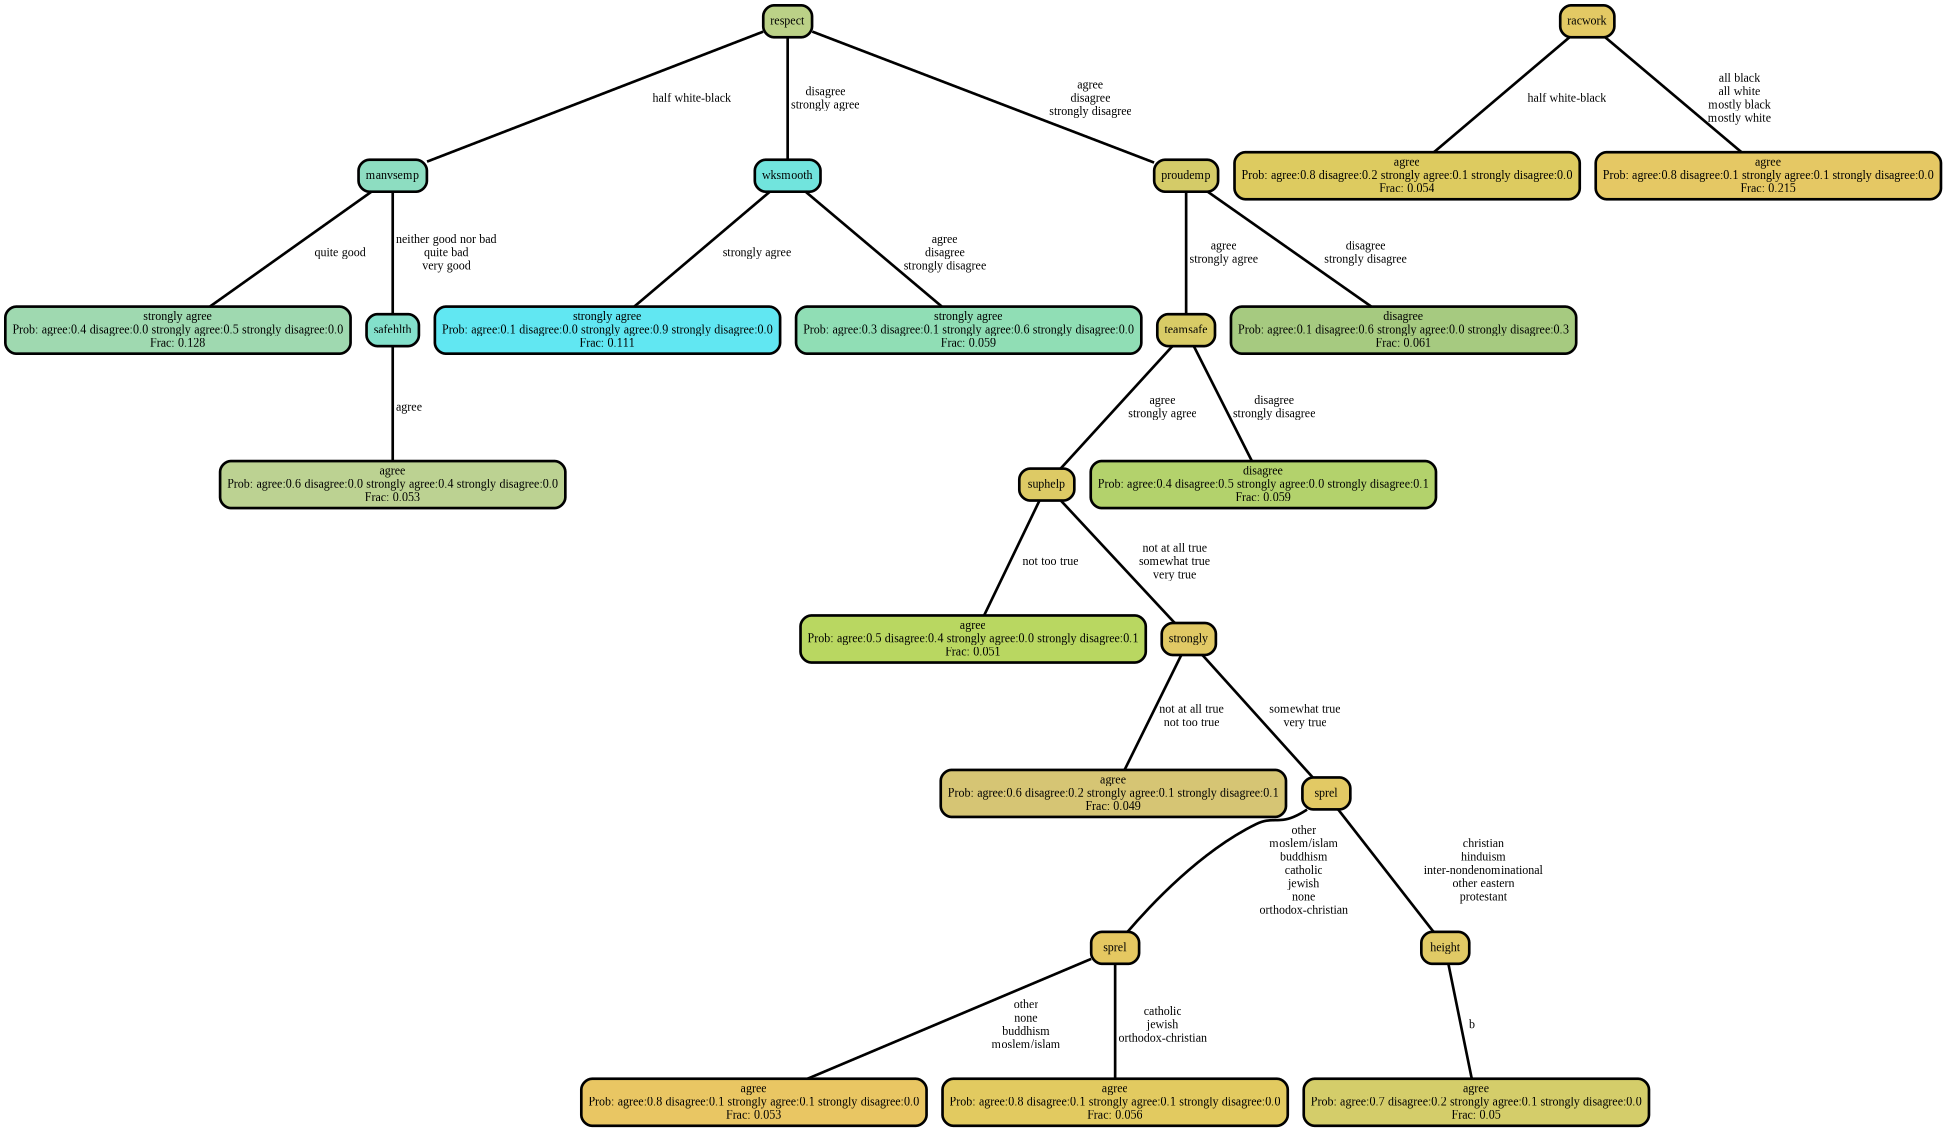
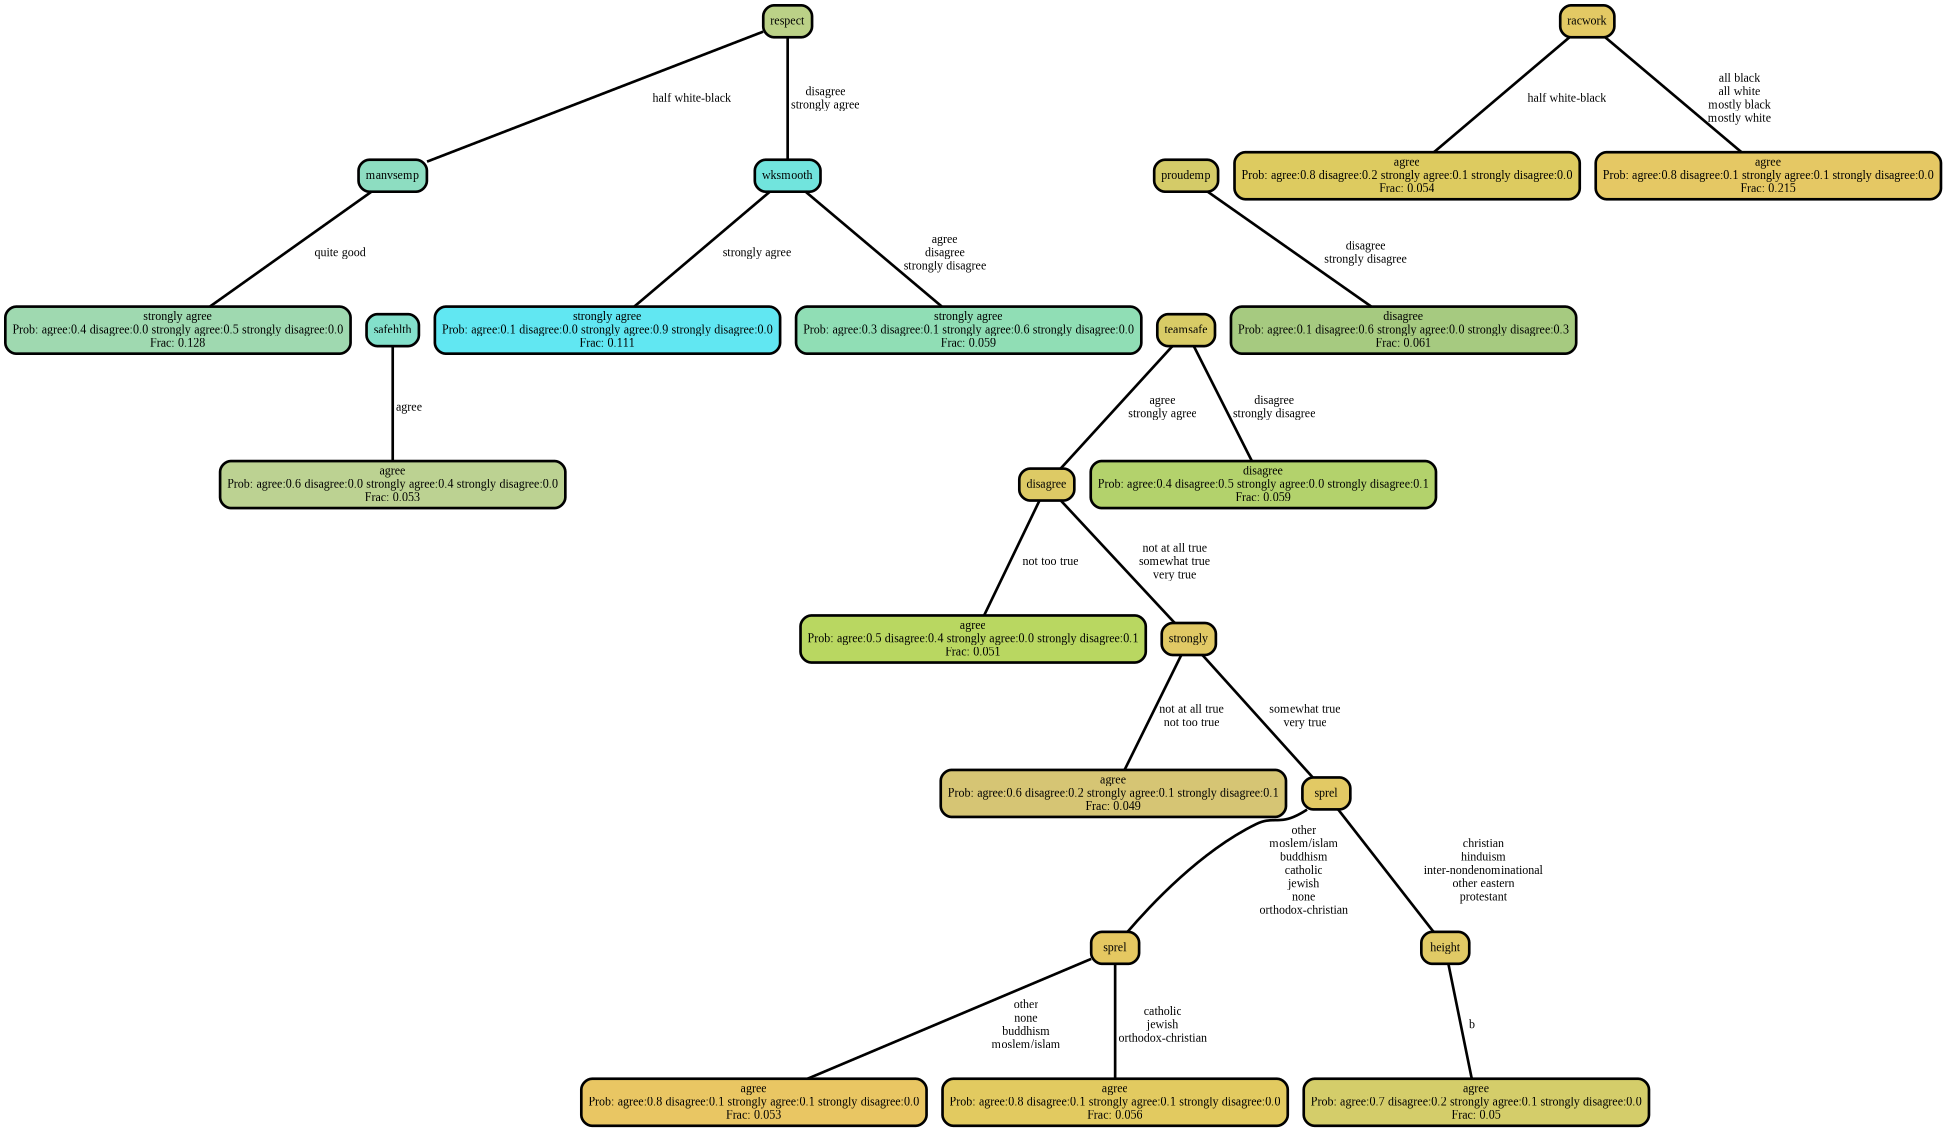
edge "respect" -- "proudemp": removed, label "agree disagree strongly disagree"
edge "manvsemp" -- "safehlth": removed, label "neither good nor bad quite bad very good"
edge "proudemp" -- "teamsafe": removed, label "agree strongly agree"
node "suphelp": label "suphelp" -> "disagree"
